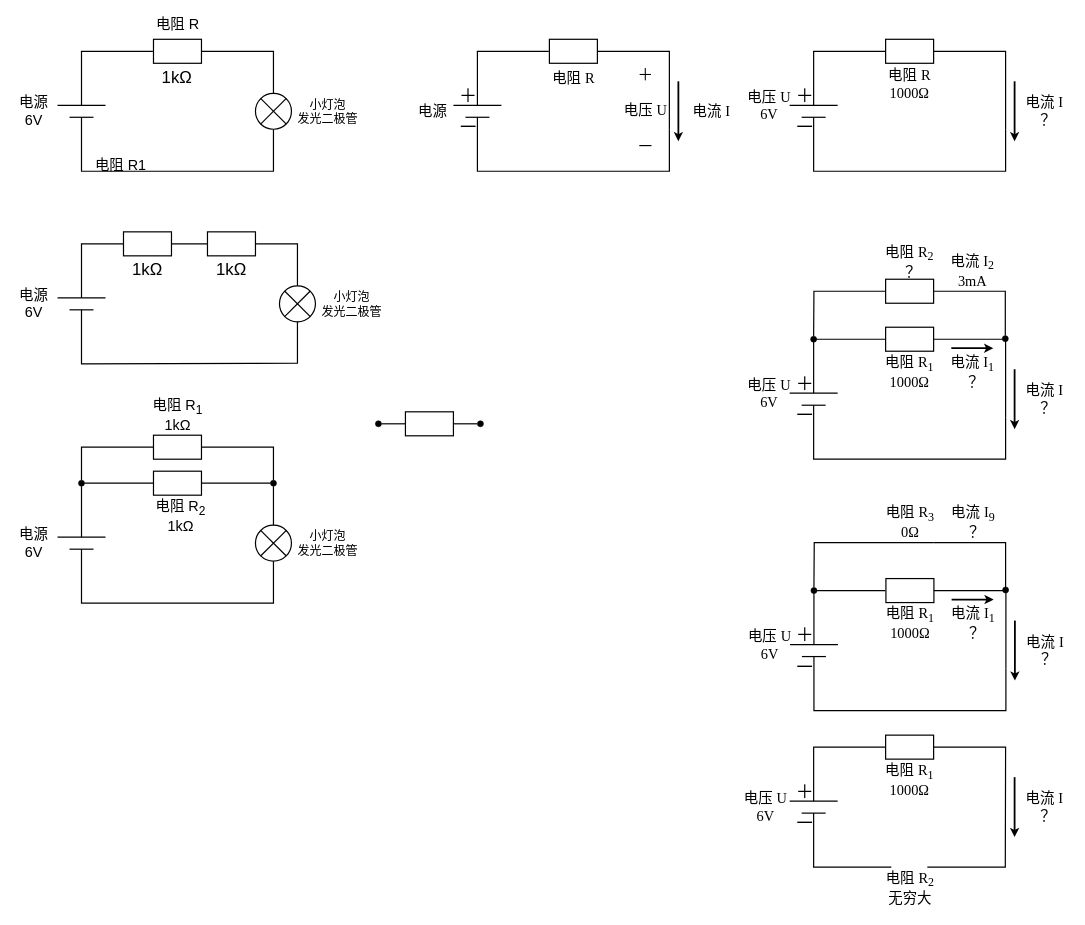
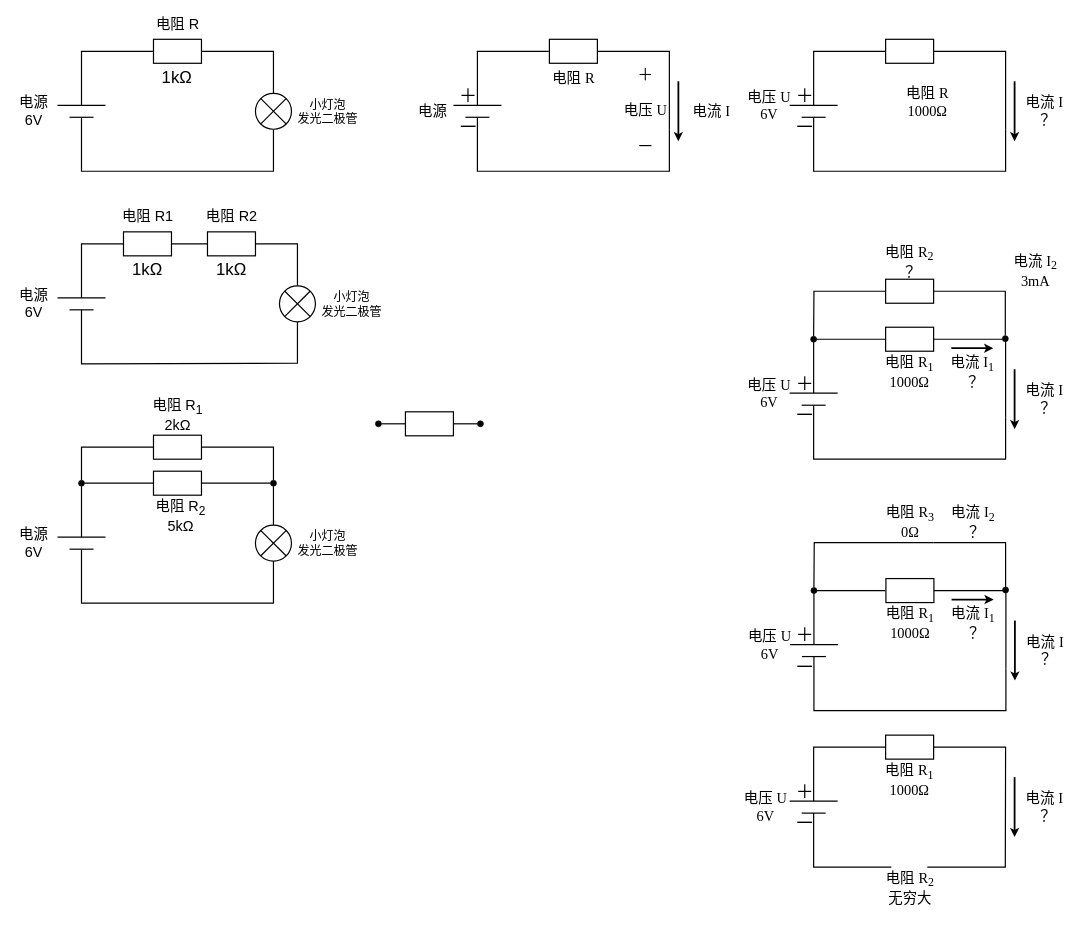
node "电阻 R 1000Ω": moved (909, 84) -> (927, 102)
node "电阻 R1": moved (120, 166) -> (147, 217)
node "电阻 R2": added
node "电流 I2 3mA": moved (972, 271) -> (1035, 271)
node "电阻 R1 1kΩ": label "电阻 R1 1kΩ" -> "电阻 R1 2kΩ"
node "电阻 R2 1kΩ": label "电阻 R2 1kΩ" -> "电阻 R2 5kΩ"
node "电流 I9 ？": label "电流 I9 ？" -> "电流 I2 ？"
